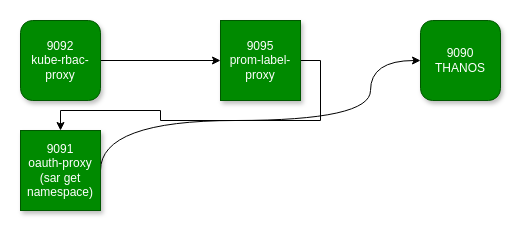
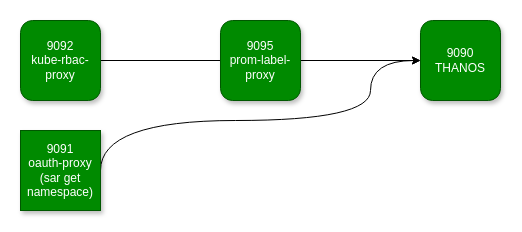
edge "9092 kube-rbac-proxy" -> "9095 prom-label-proxy": arrowhead classic -> none
node "9095 prom-label-proxy": shape rectangle -> rounded rectangle
edge "9095 prom-label-proxy" -> "9091 oauth-proxy (sar get namespace)": now "9095 prom-label-proxy" -> "9090 THANOS"
